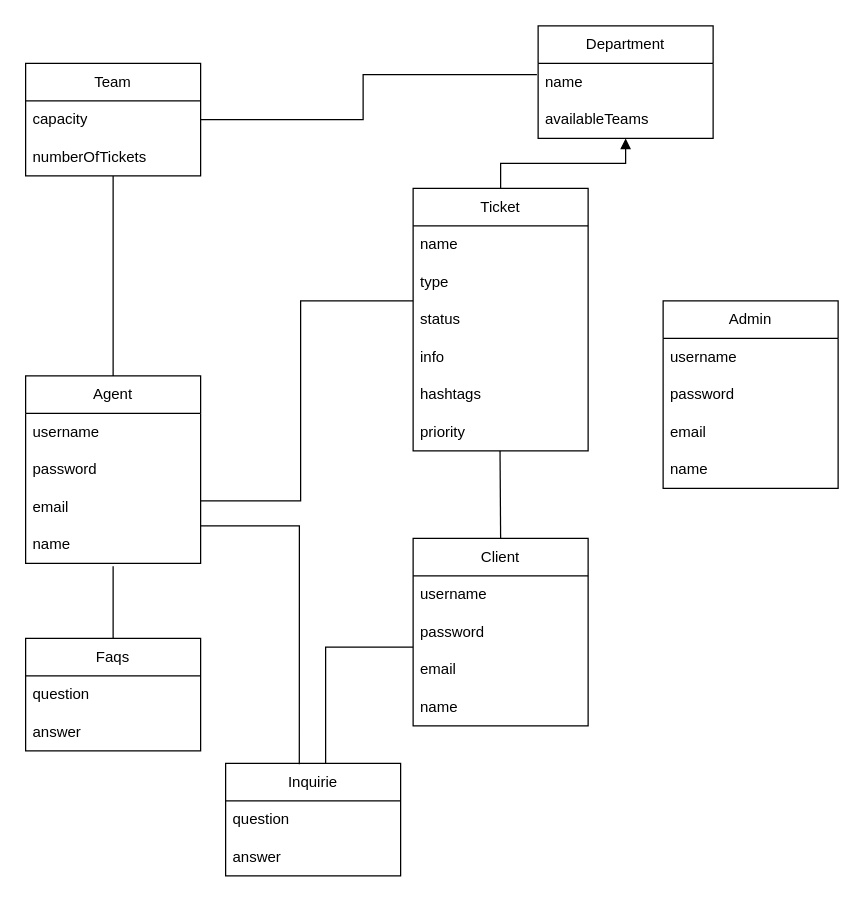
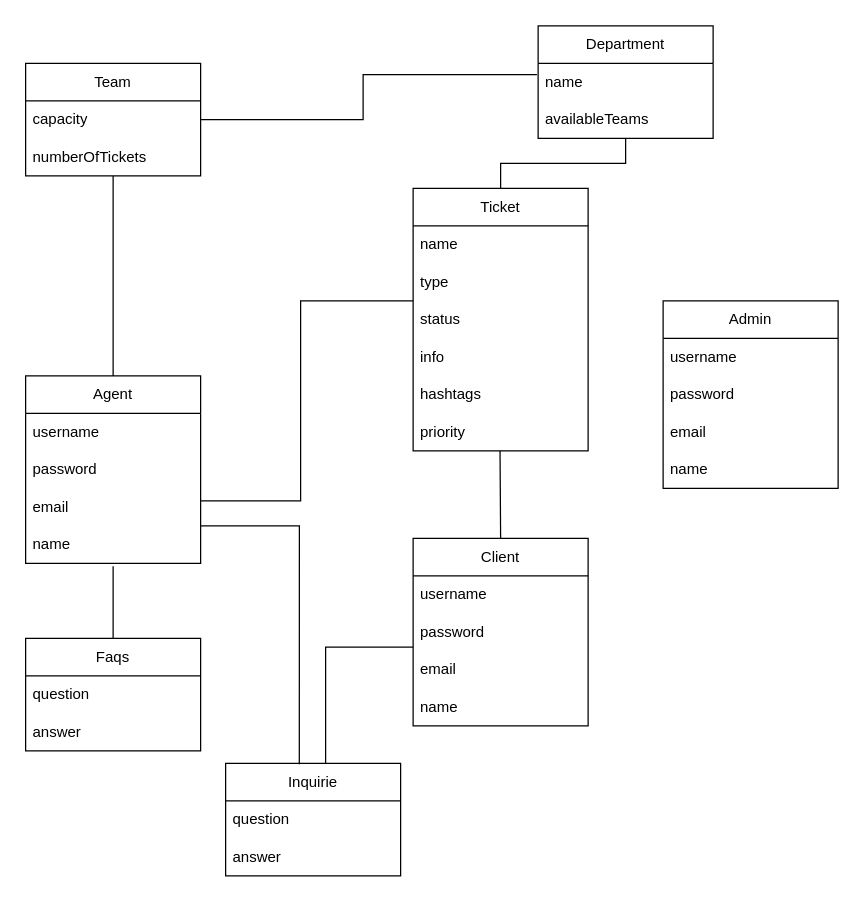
edge "Ticket" -> "availableTeams": arrowhead block -> none
